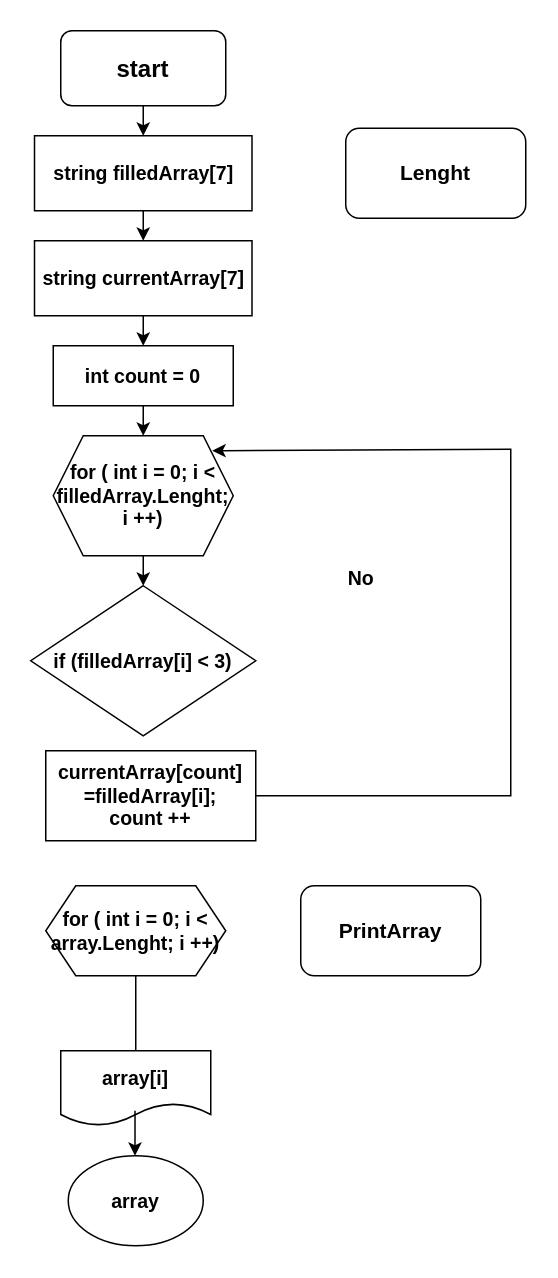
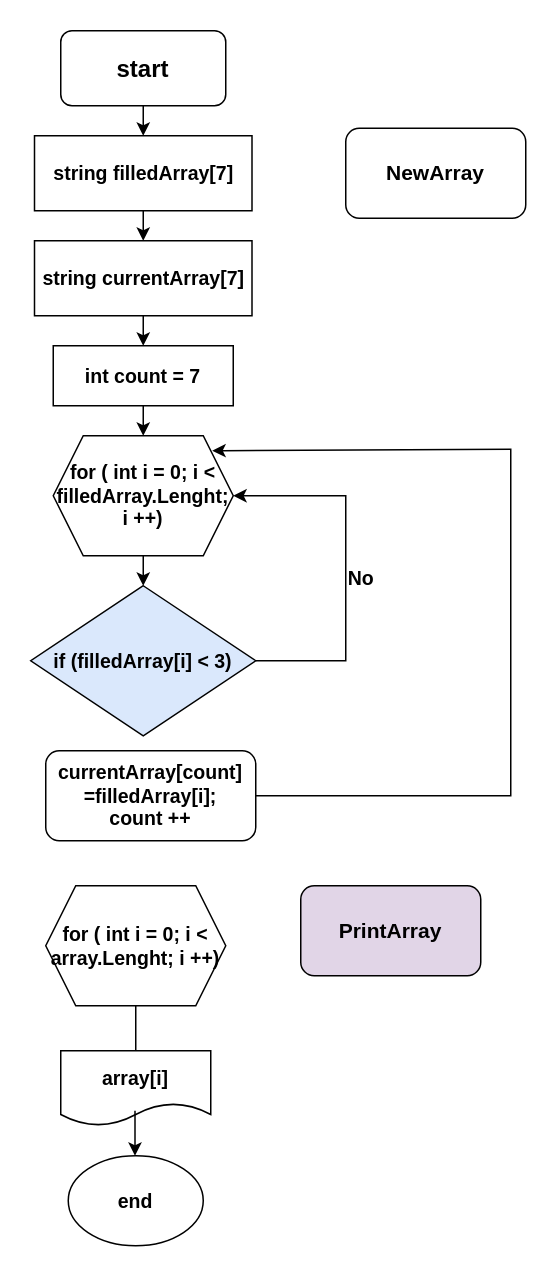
node "Lenght": label "Lenght" -> "NewArray"
node "int count = 0": label "int count = 0" -> "int count = 7"
edge "if (filledArray[i] < 3)" -> "for ( int i = 0; i < filledArray.Lenght; i ++)": added
node "if (filledArray[i] < 3)": fillcolor #ffffff -> #dae8fc
node "currentArray[count] =filledArray[i]; count ++": shape rectangle -> rounded rectangle
node "for ( int i = 0; i < array.Lenght; i ++)": size 180x90 -> 180x120
node "PrintArray": fillcolor #ffffff -> #e1d5e7
node "array": label "array" -> "end"
